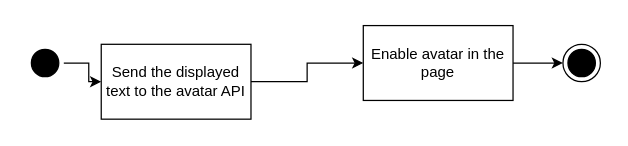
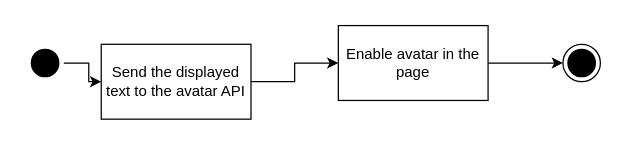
node "Enable avatar in the page": moved (438, 63) -> (413, 63)
